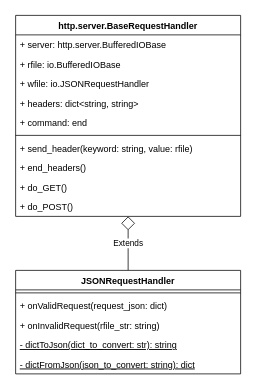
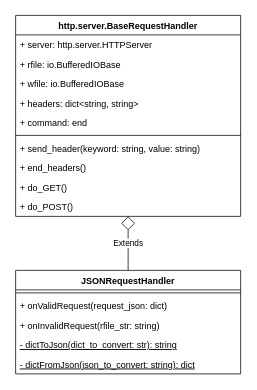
node "+ server: http.server.BufferedIOBase": label "+ server: http.server.BufferedIOBase" -> "+ server: http.server.HTTPServer"
node "+ wfile: io.JSONRequestHandler": label "+ wfile: io.JSONRequestHandler" -> "+ wfile: io.BufferedIOBase"
node "+ send_header(keyword: string, value: rfile)": label "+ send_header(keyword: string, value: rfile)" -> "+ send_header(keyword: string, value: string)"
